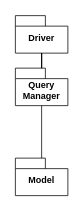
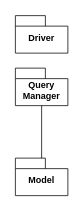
edge "Driver" -- "Query Manager": removed
